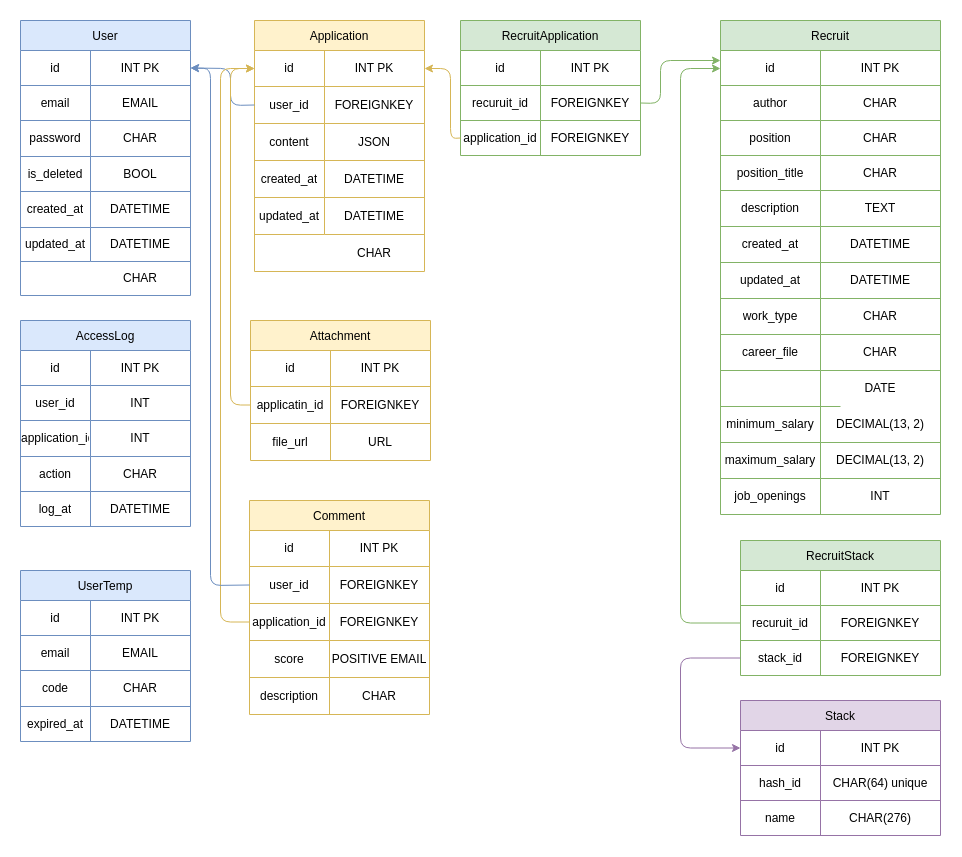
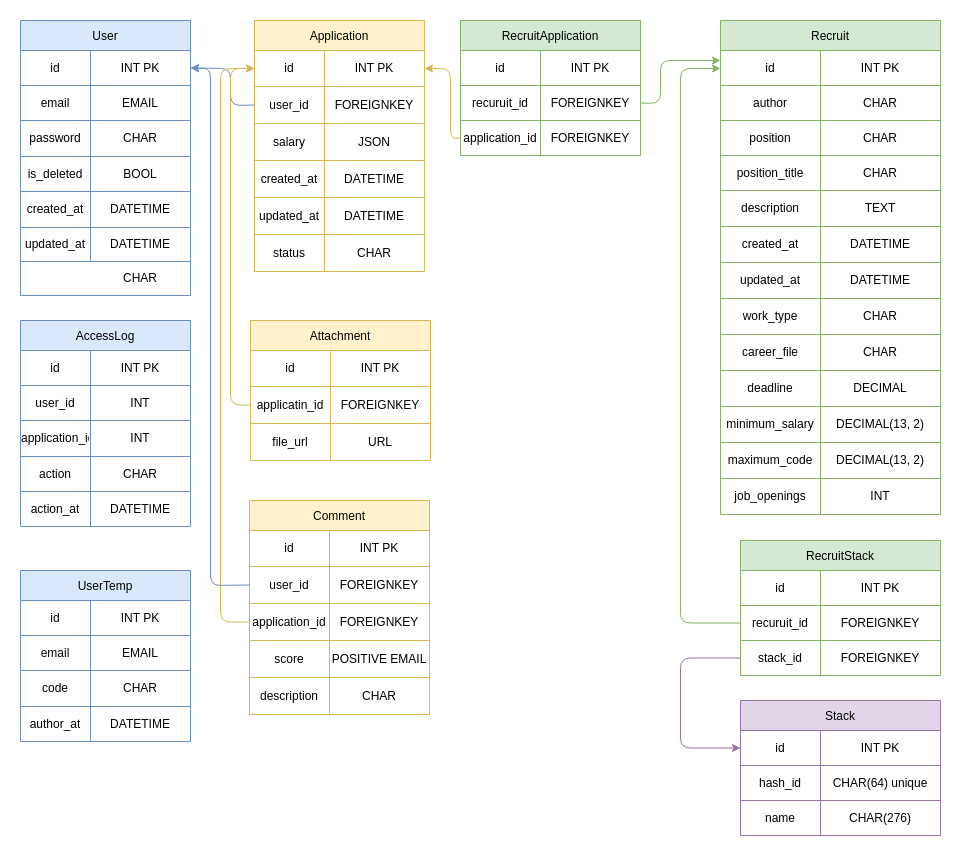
node "content": label "content" -> "salary"
node "status": added
node "deadline": added
node "DATE": label "DATE" -> "DECIMAL"
node "maximum_salary": label "maximum_salary" -> "maximum_code"
node "log_at": label "log_at" -> "action_at"
node "expired_at": label "expired_at" -> "author_at"
